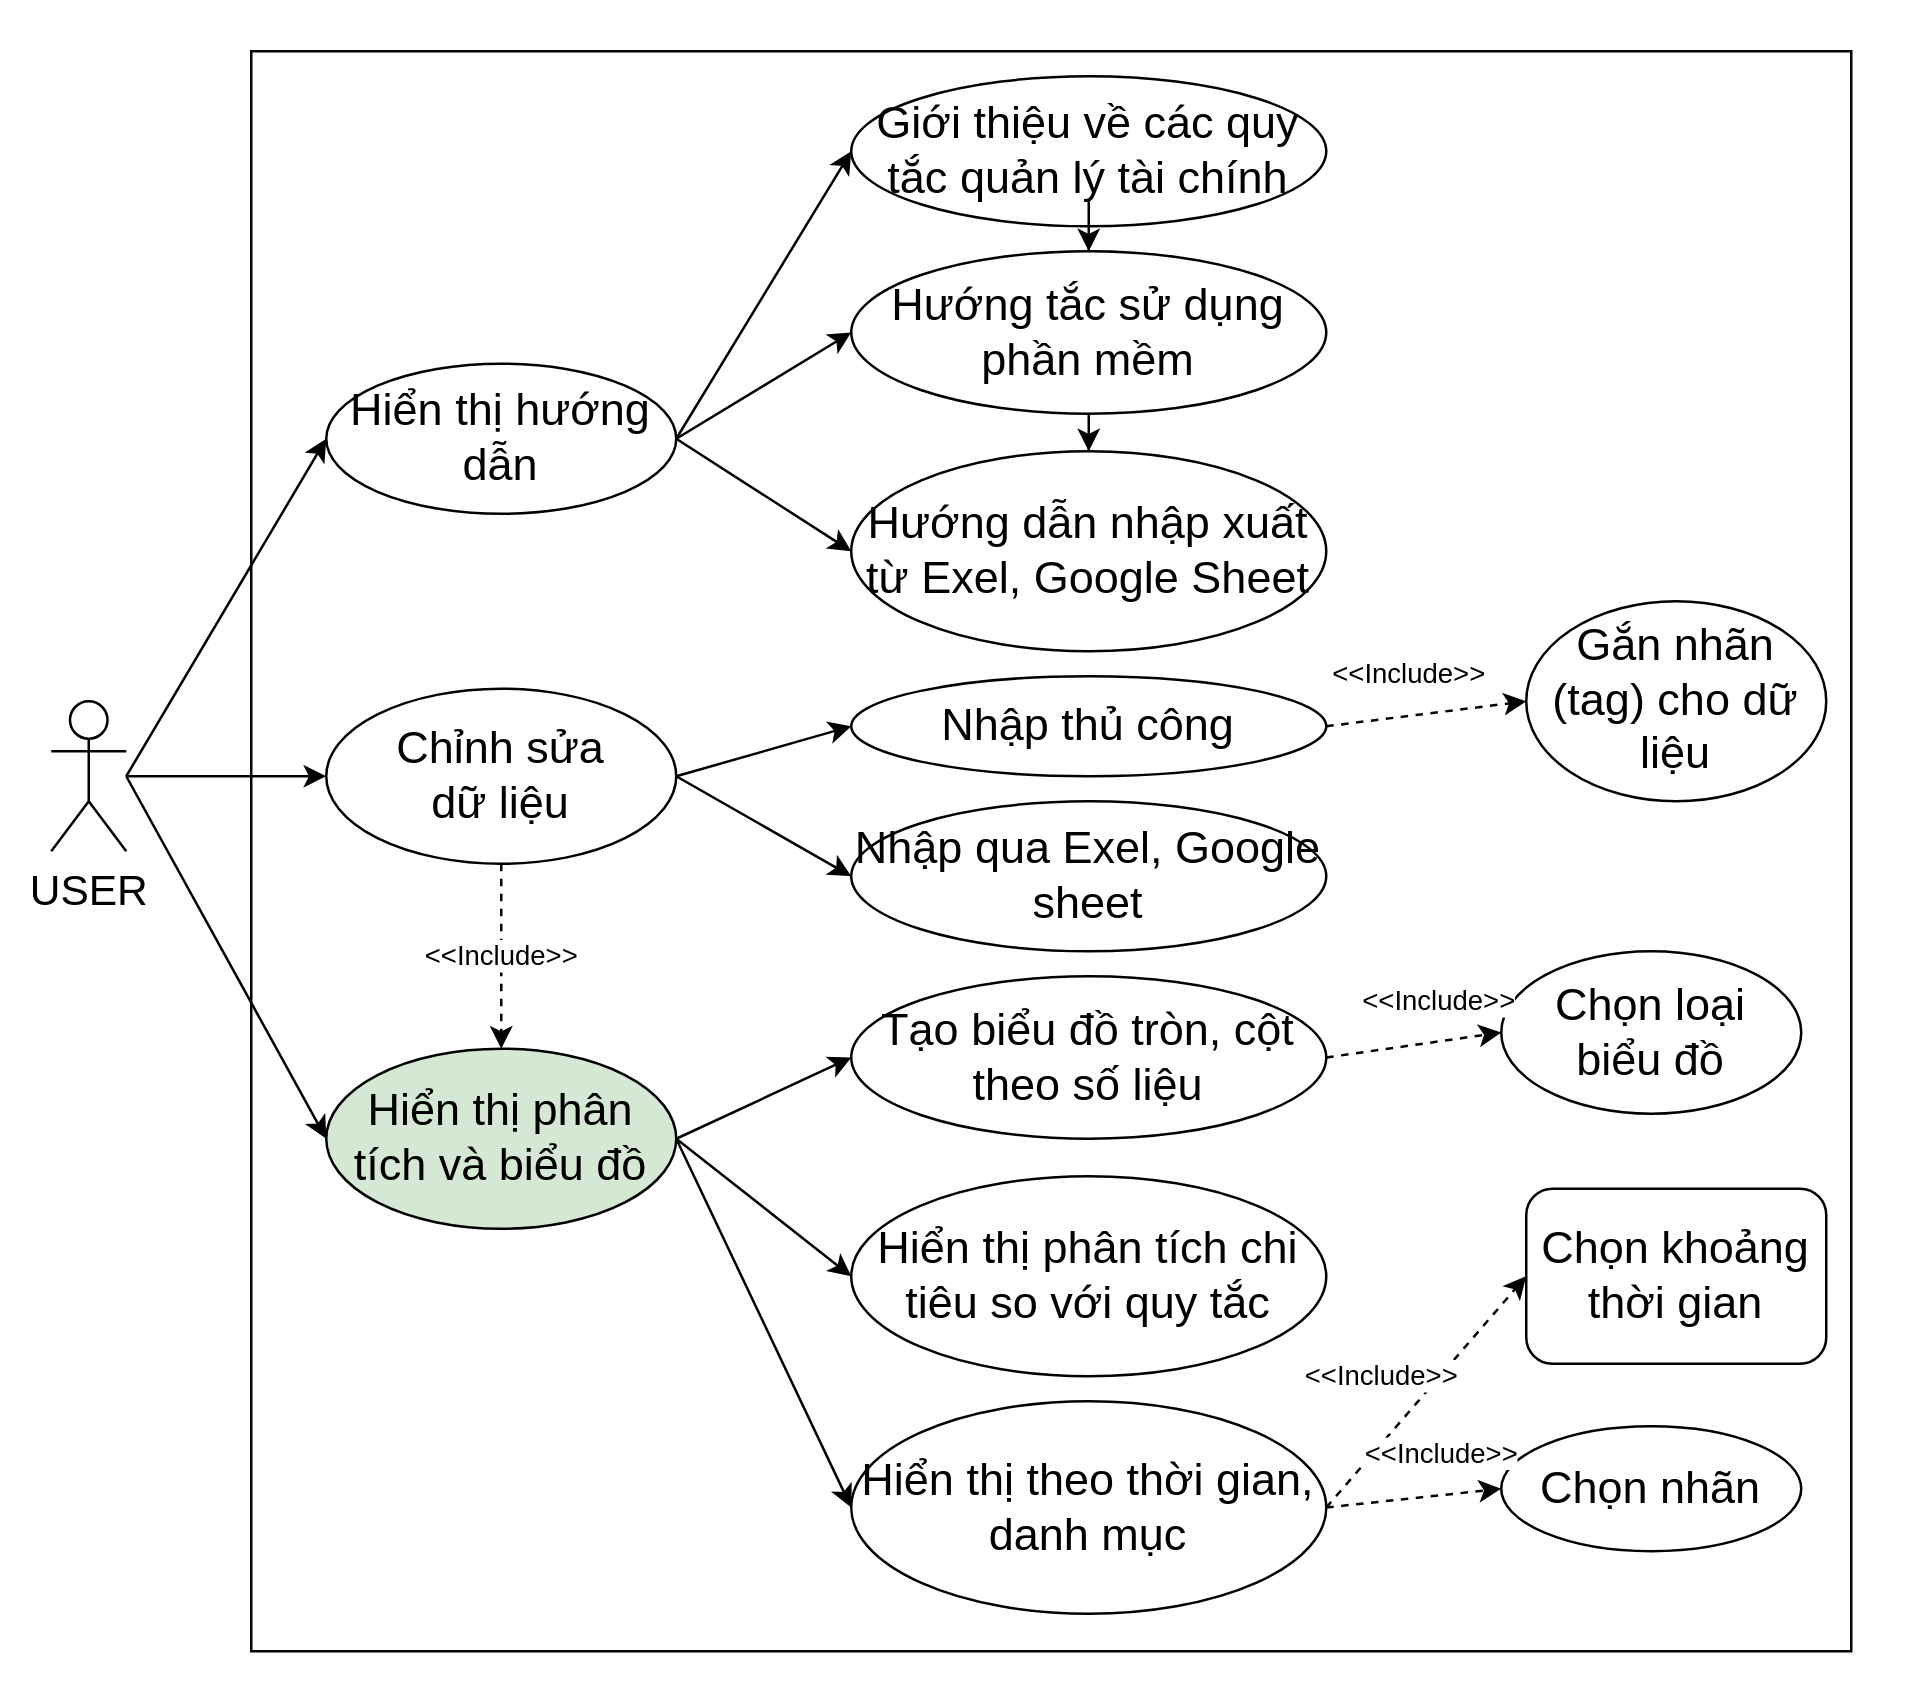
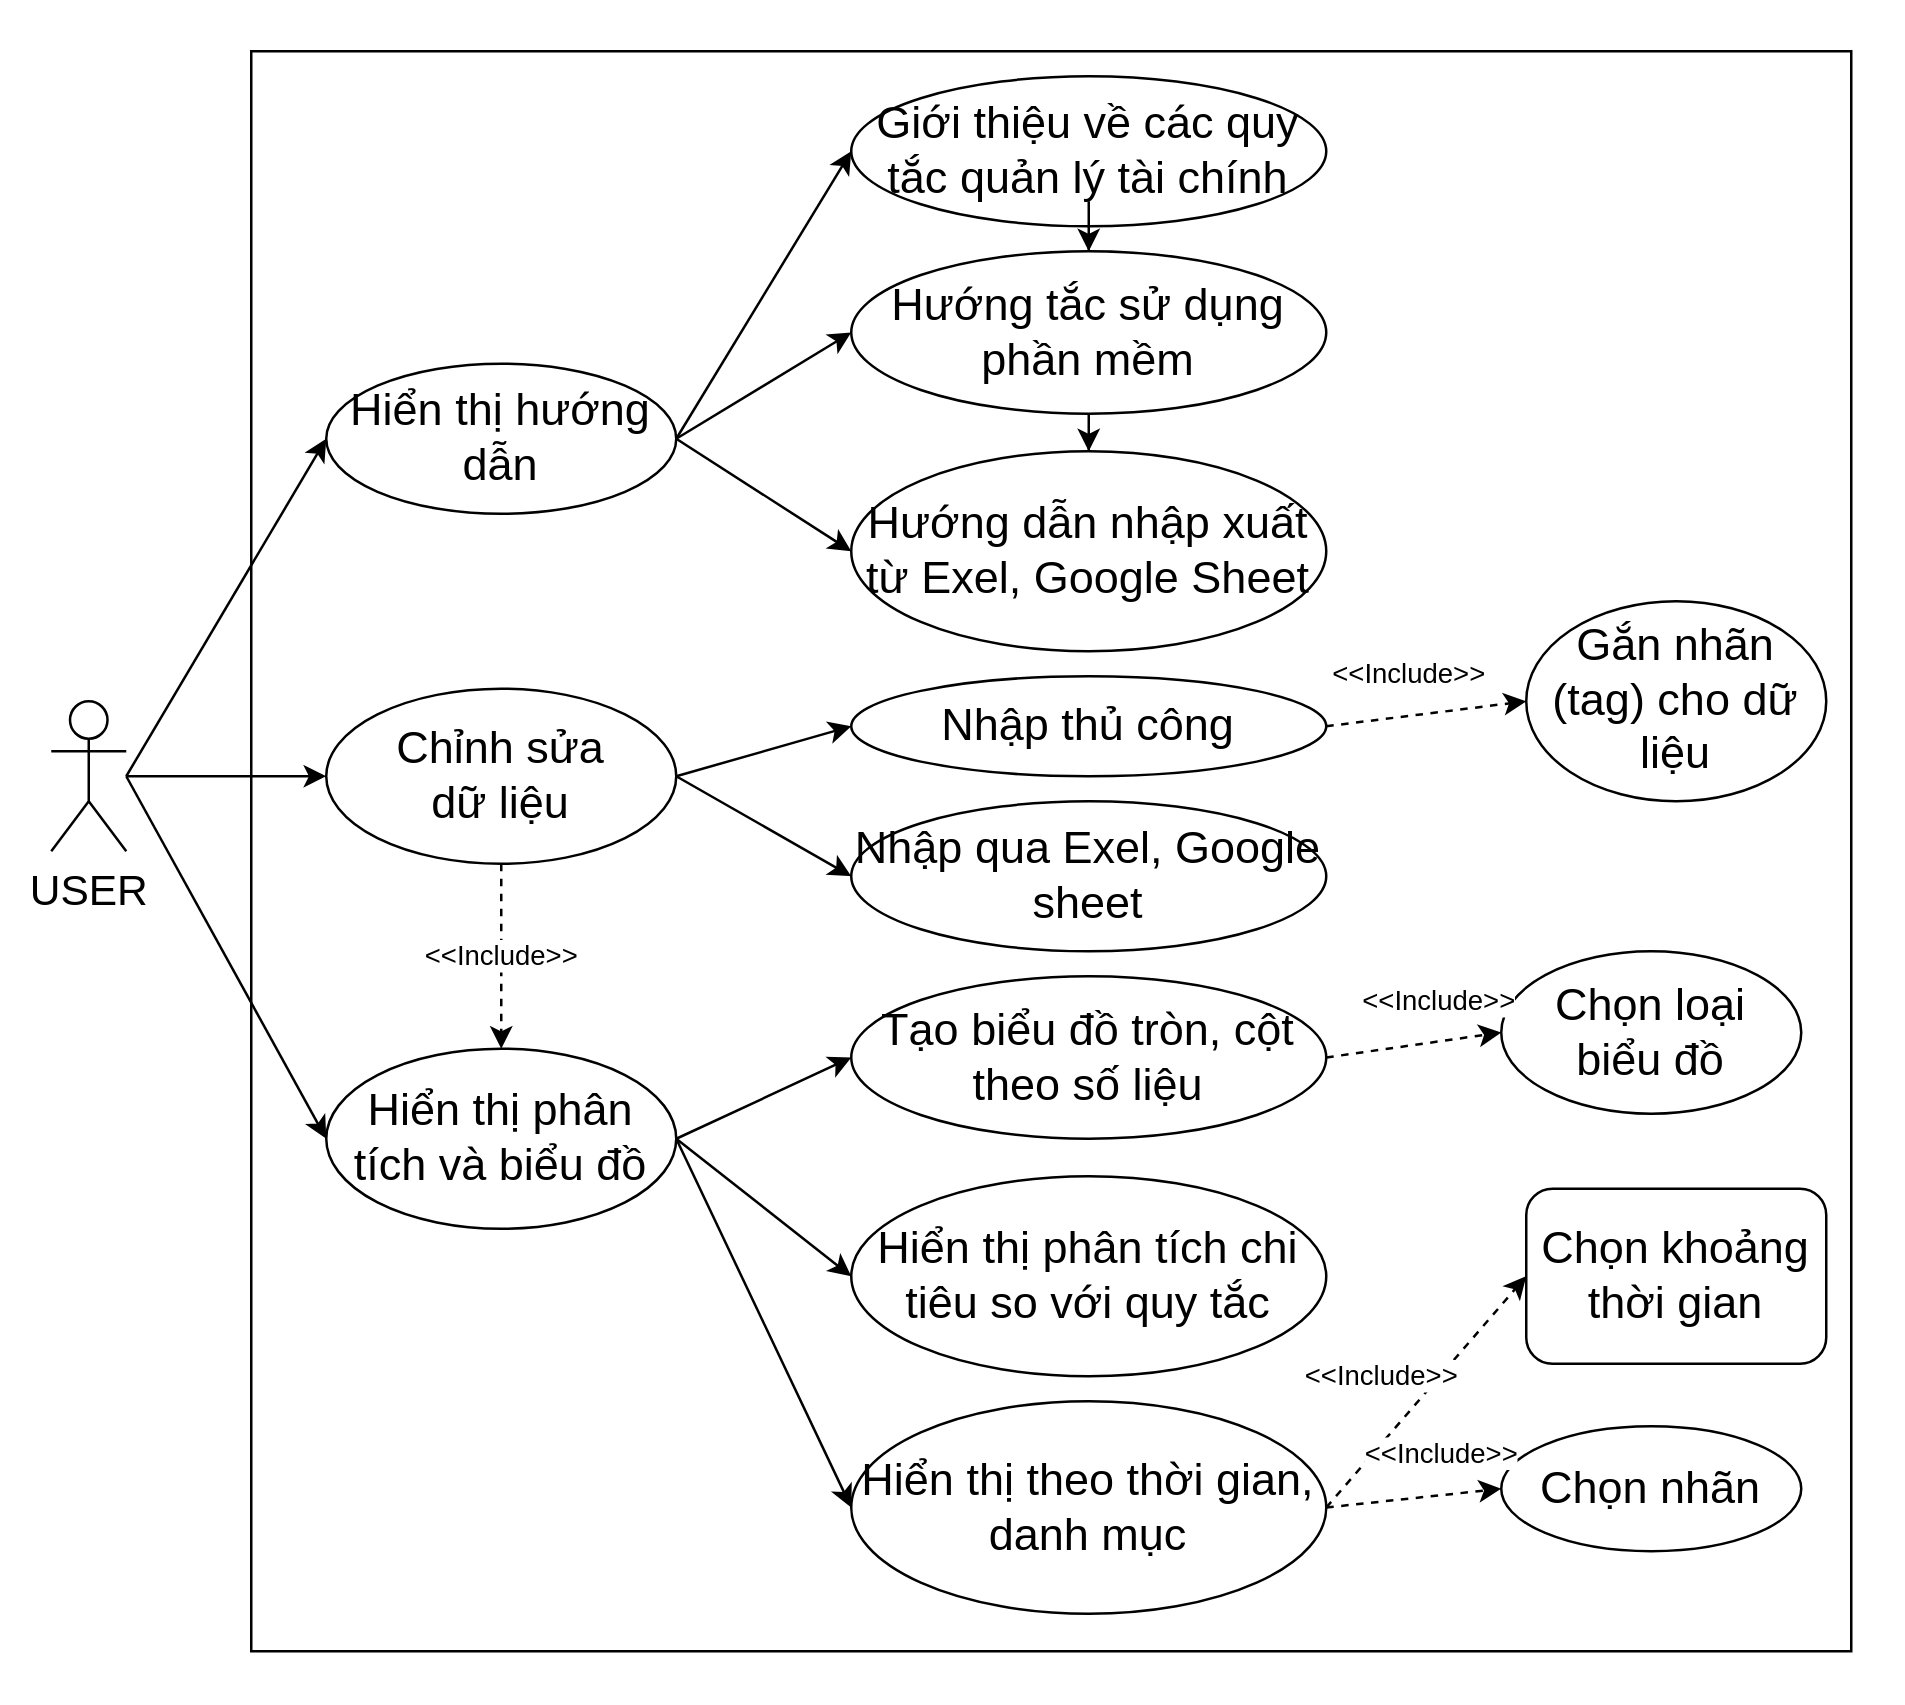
node "Hiển thị phân tích và biểu đồ": fillcolor #d5e8d4 -> #ffffff
